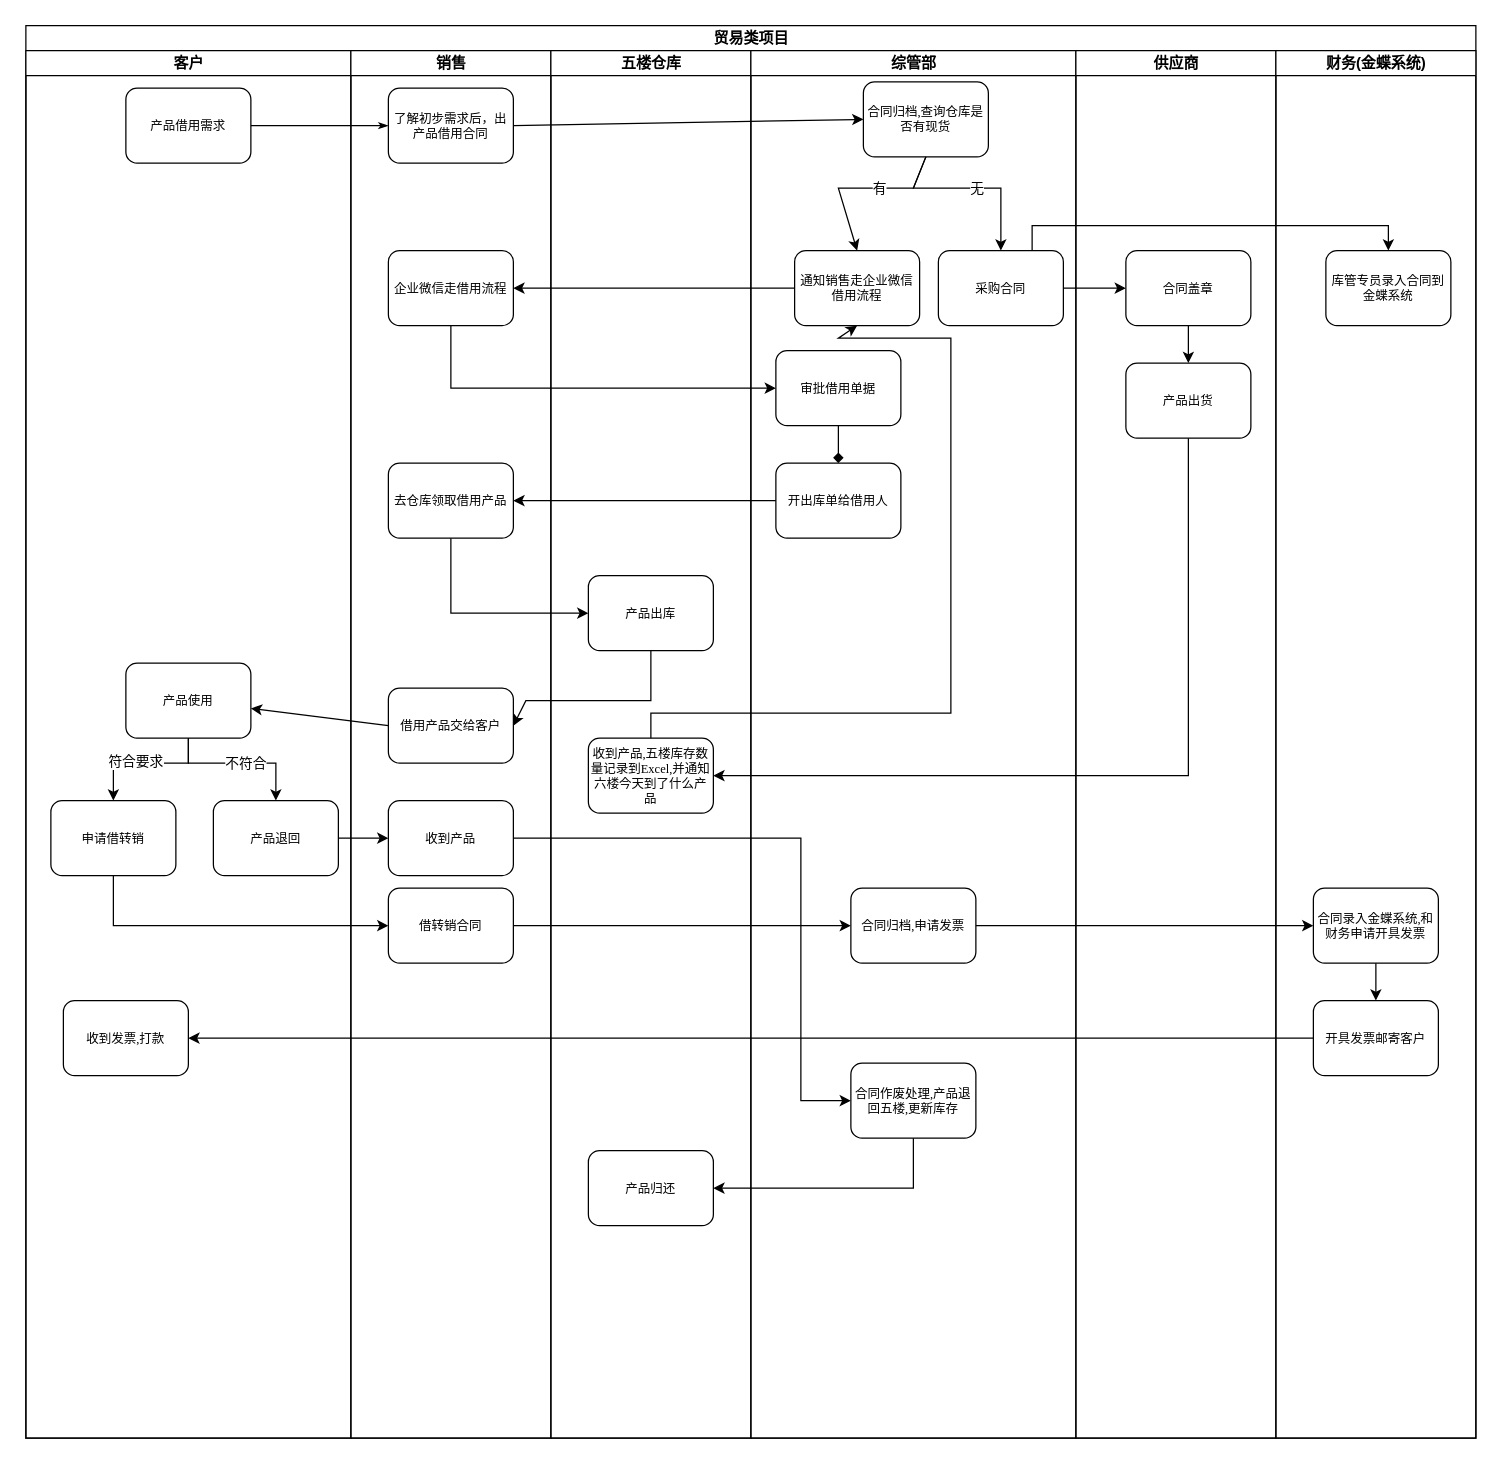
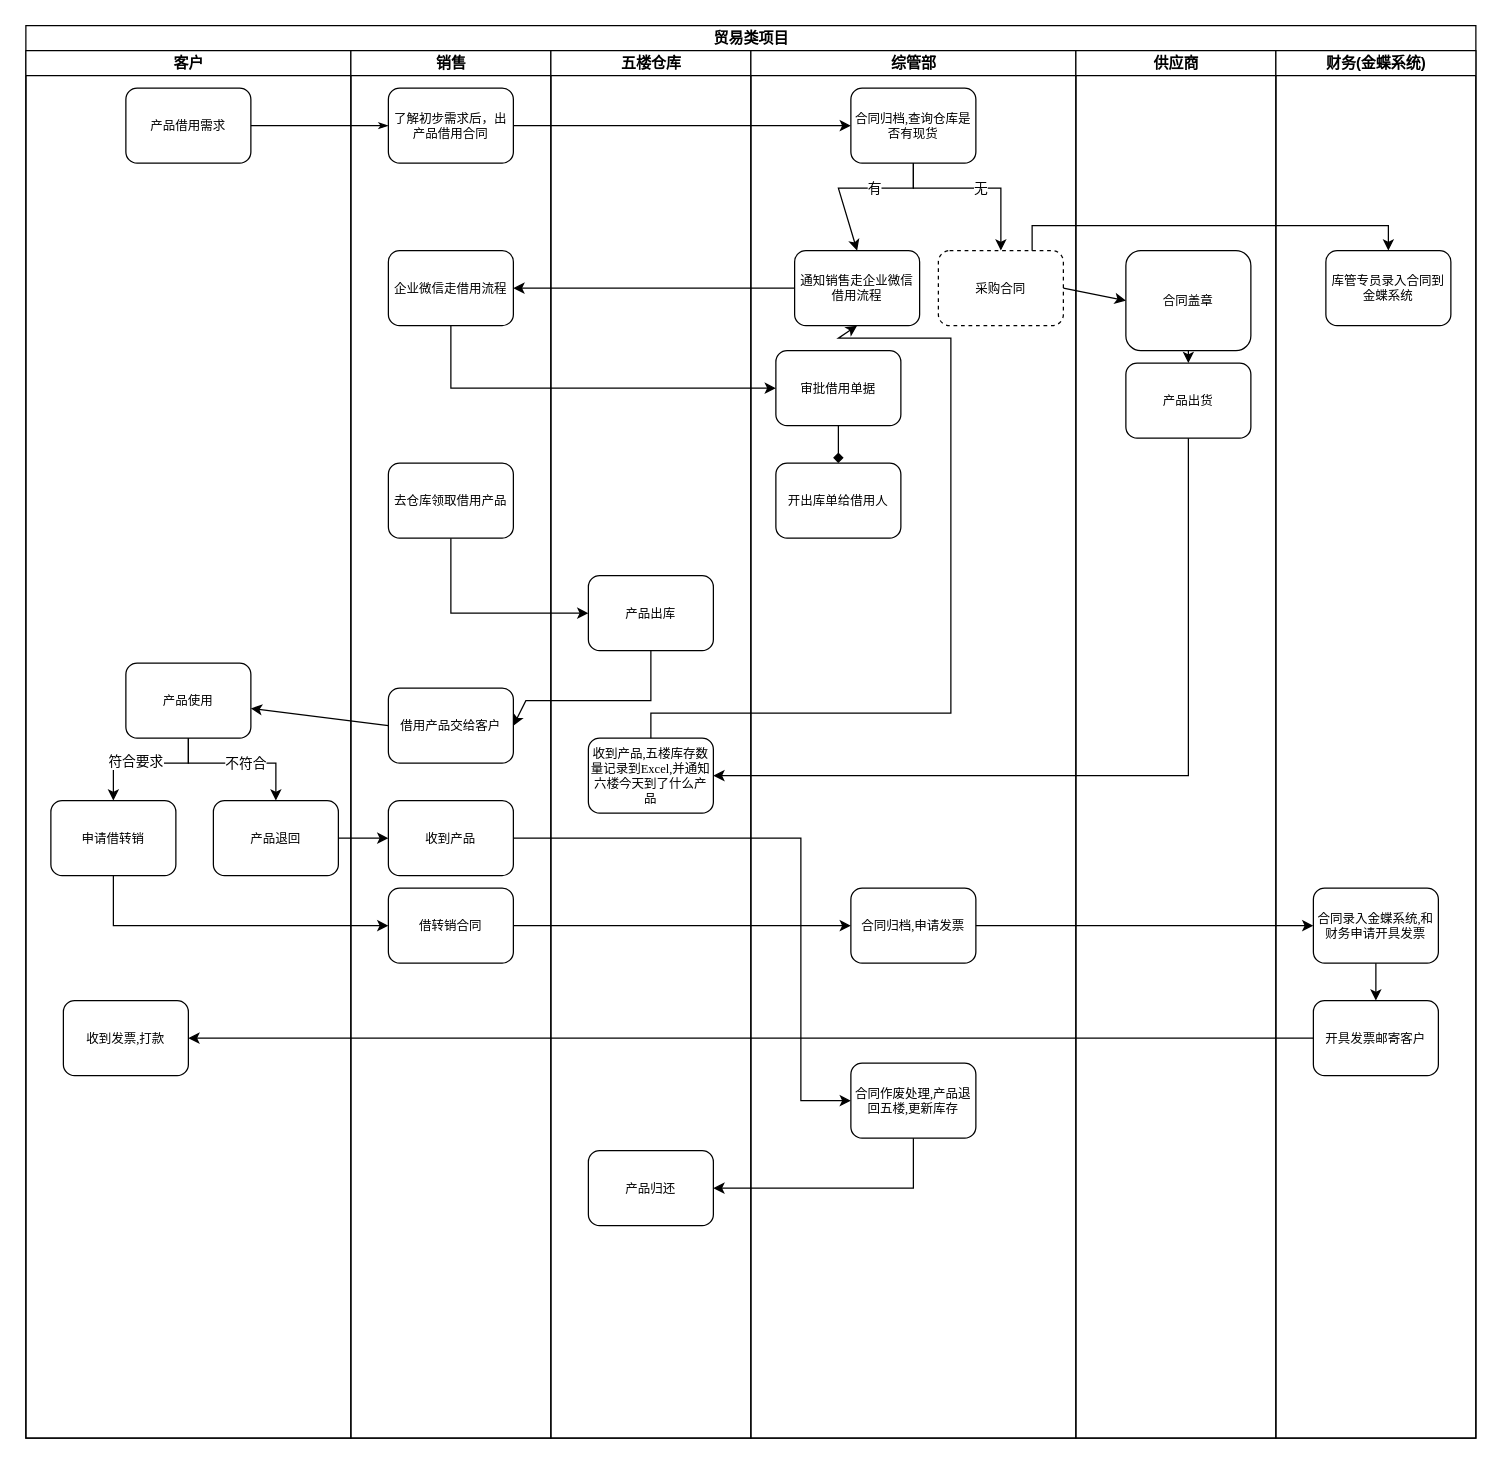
node "合同归档,查询仓库是否有现货": moved (926, 119) -> (913, 126)
node "采购合同": style solid -> dashed
node "合同盖章": size 125x75 -> 125x100
edge "开出库单给借用人" -> "去仓库领取借用产品": removed
